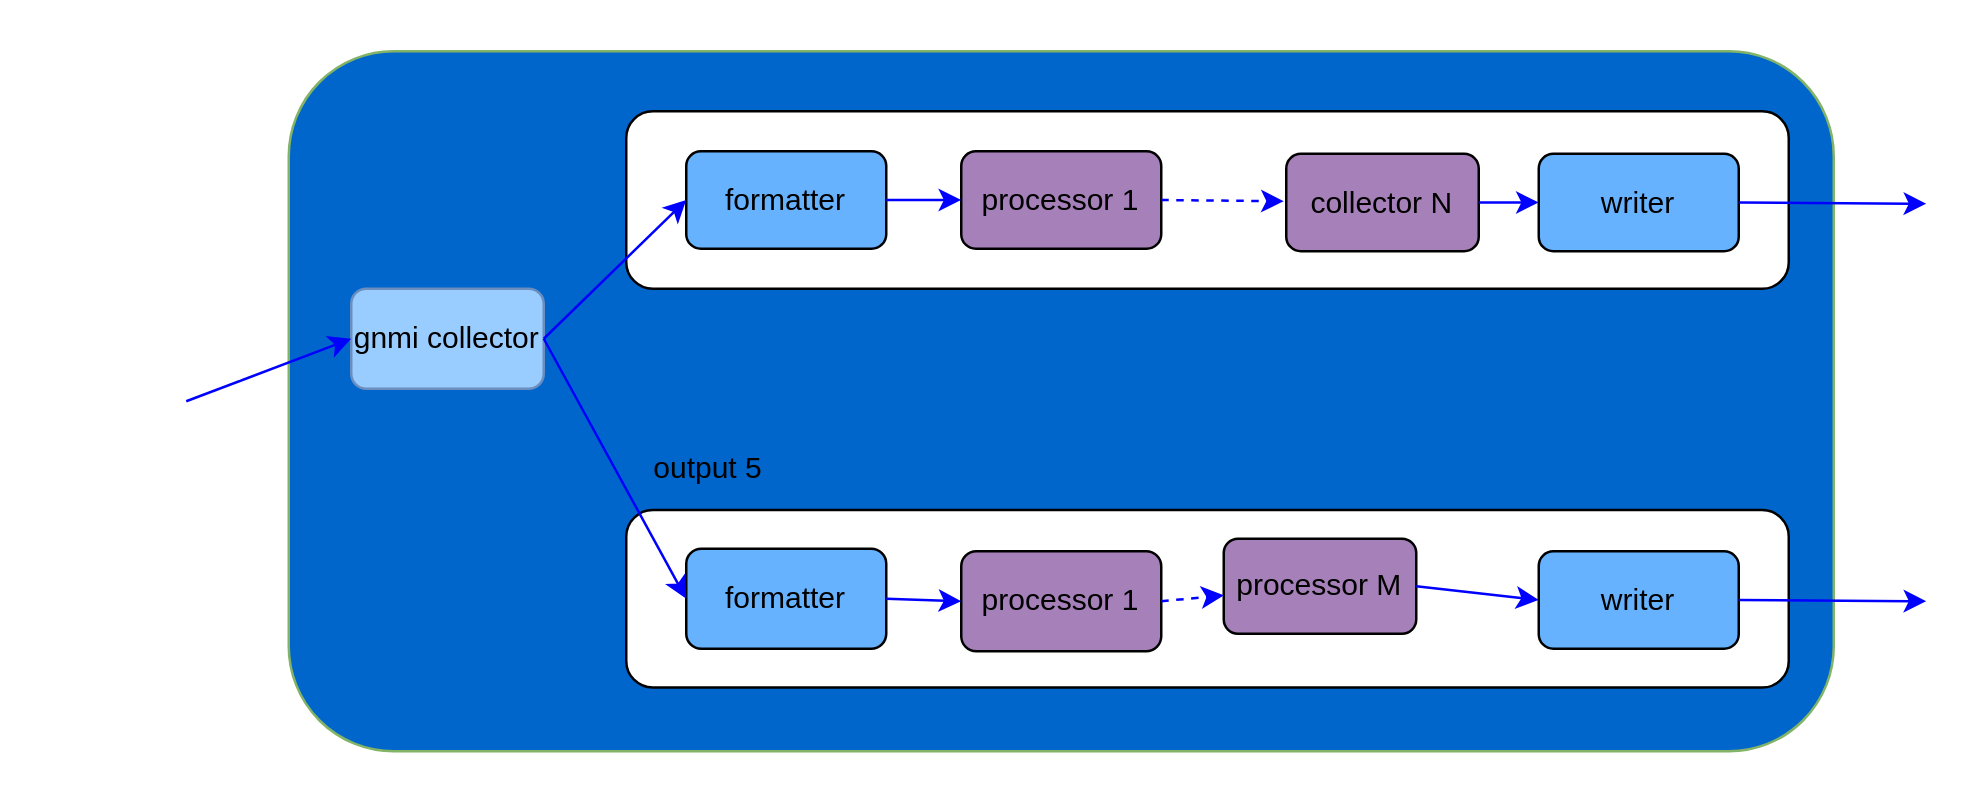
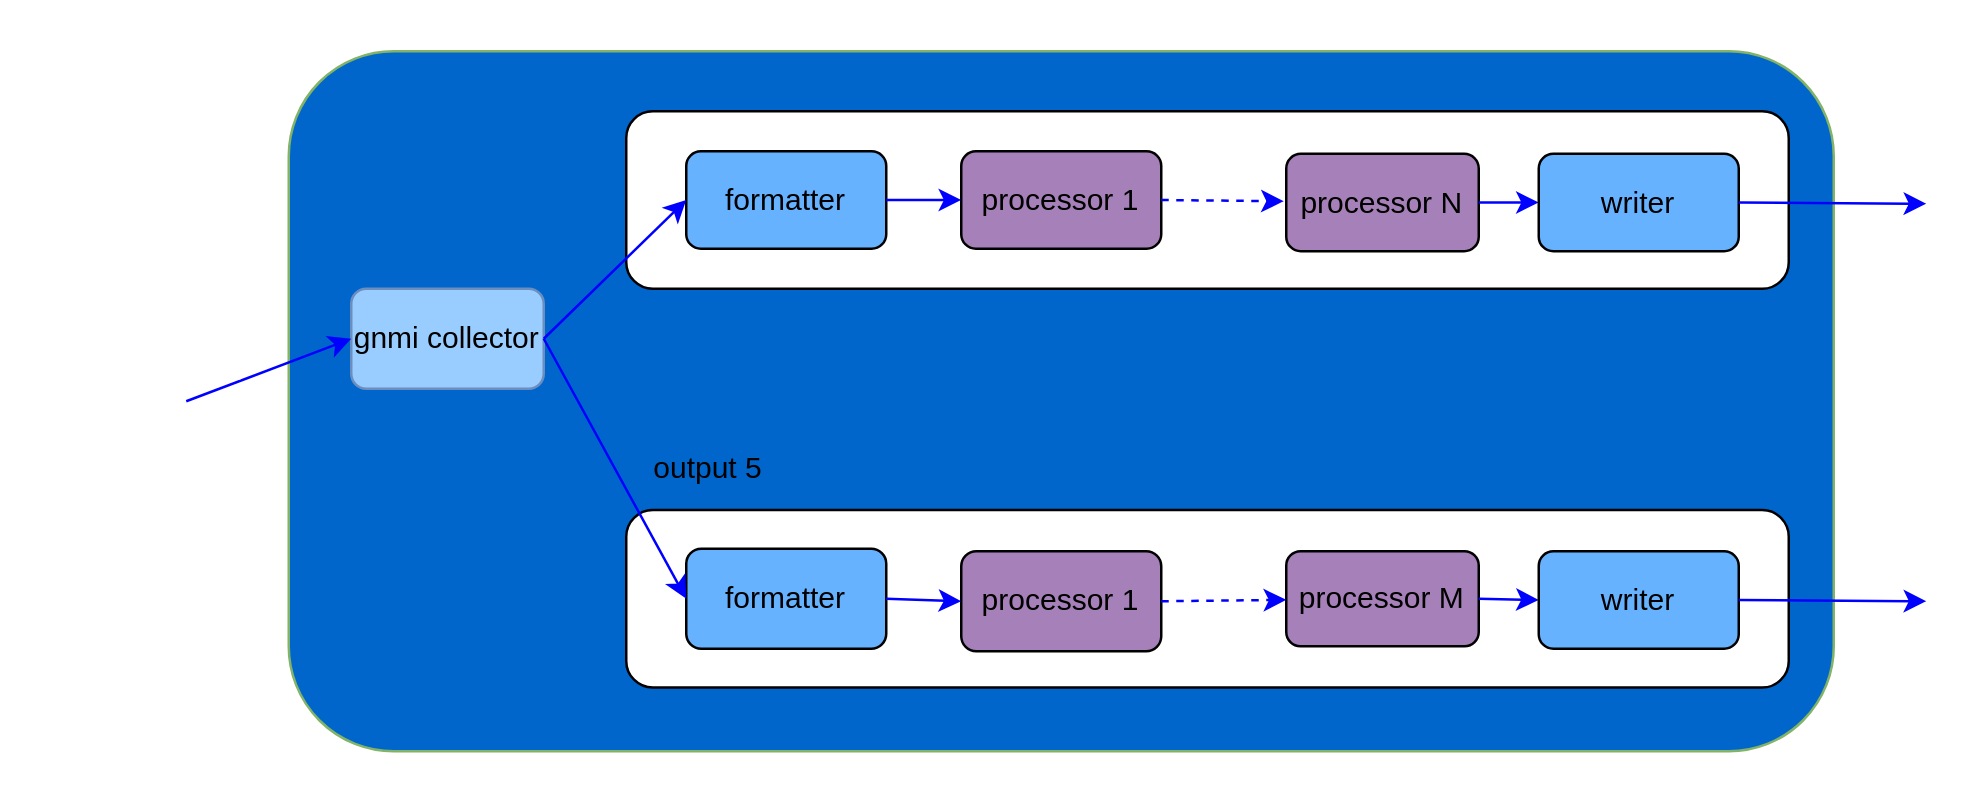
node "collector N": label "collector N" -> "processor N"
node "processor M": moved (1320, 586) -> (1383, 599)
